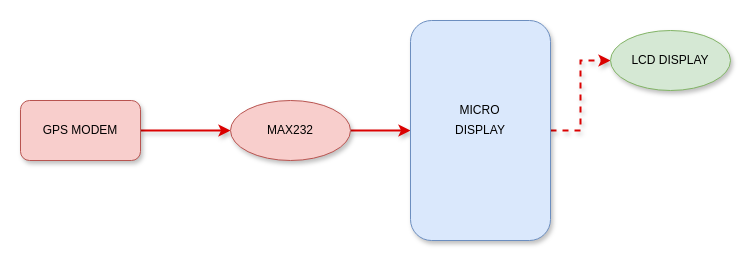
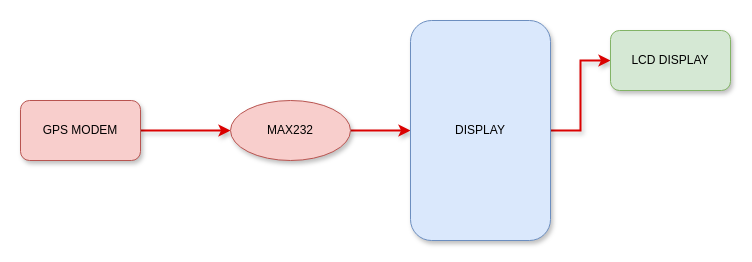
node "LCD DISPLAY": shape ellipse -> rounded rectangle
edge "DISPLAY" -> "LCD DISPLAY": style dashed -> solid
node "MICRO": removed
